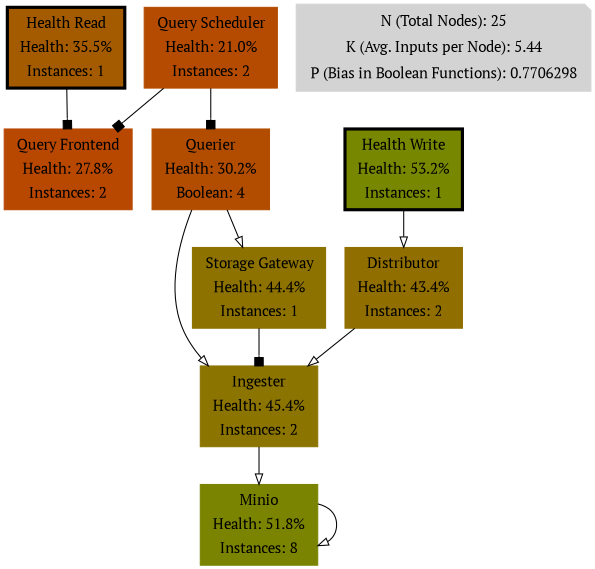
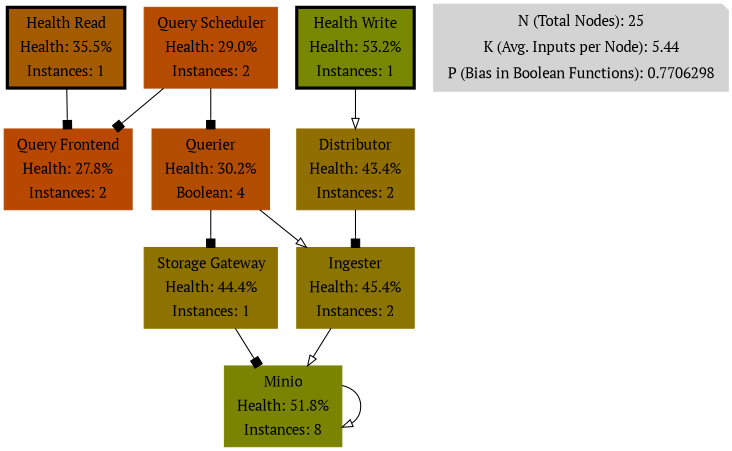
node "Query Scheduler": text "Health: 21.0%" -> "Health: 29.0%"
edge "Querier" -> "Storage Gateway": arrowhead onormal -> box
edge "Storage Gateway" -> "Ingester": now "Storage Gateway" -> "Minio"
edge "Distributor" -> "Ingester": arrowhead onormal -> box
